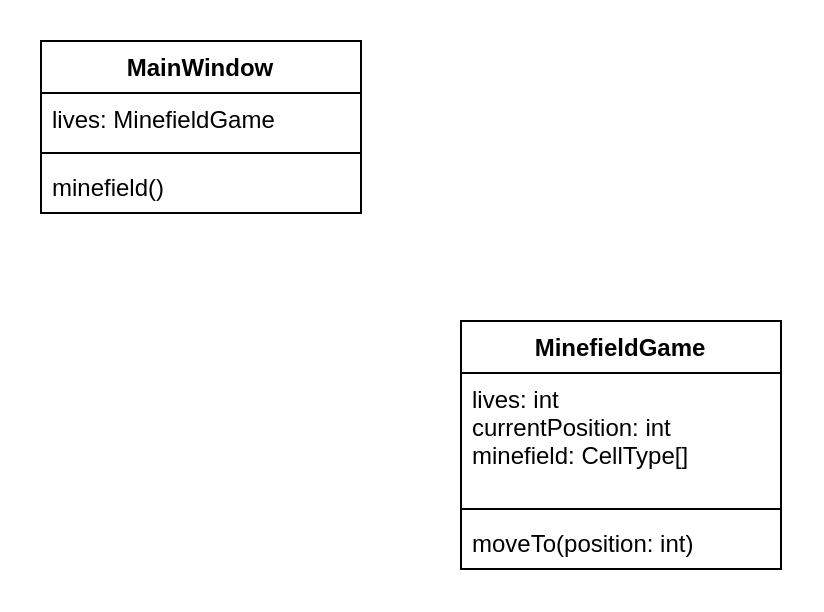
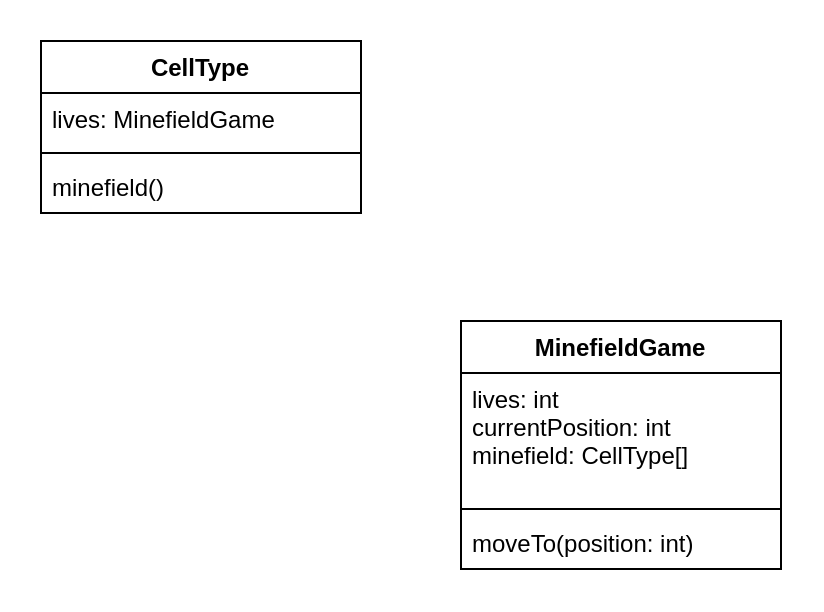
node "MainWindow": label "MainWindow" -> "CellType"
